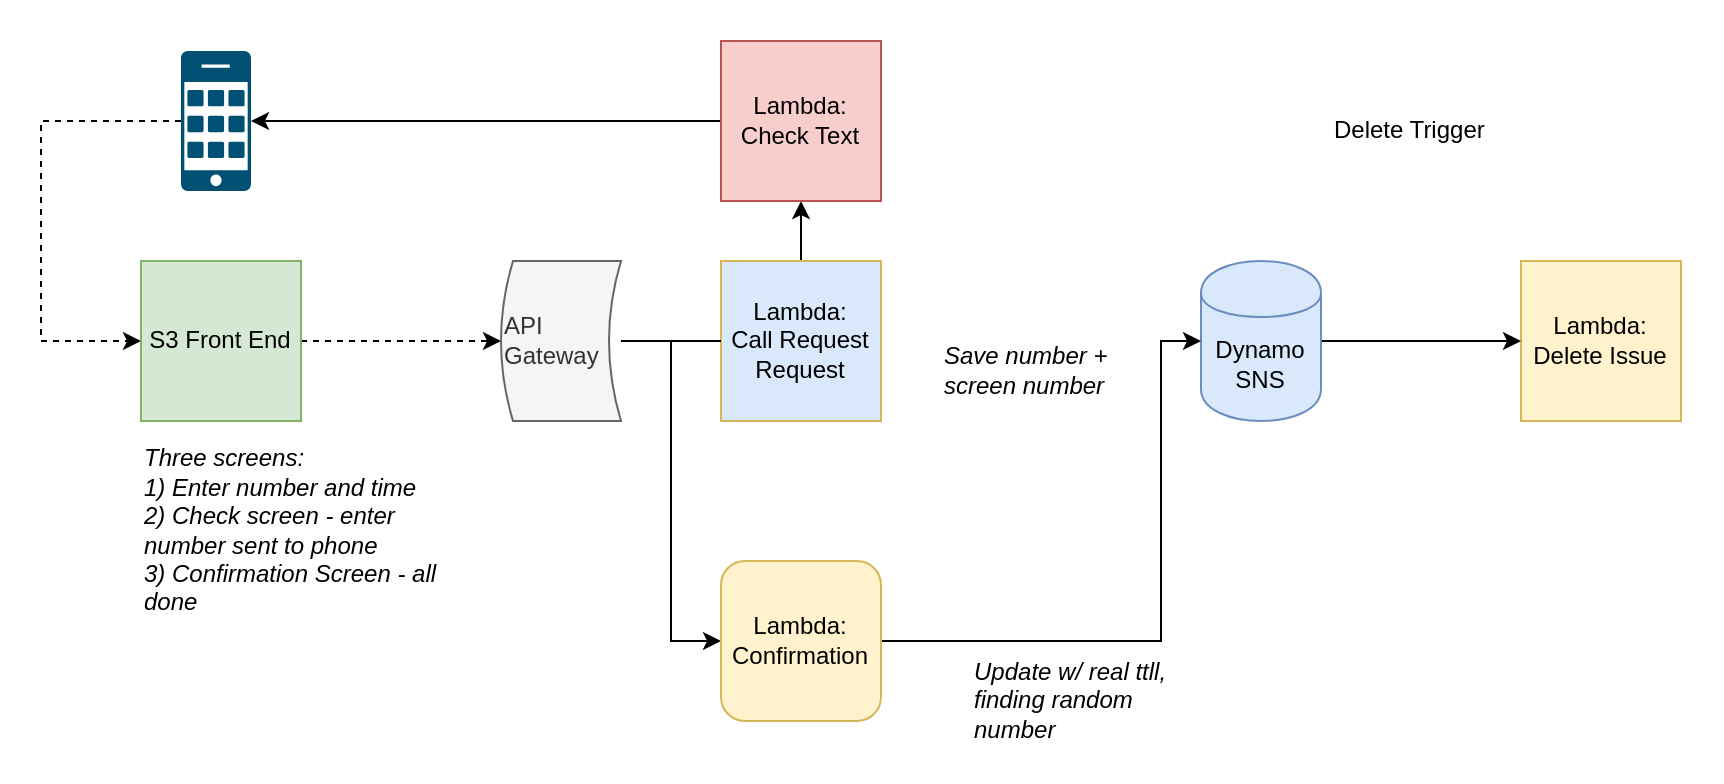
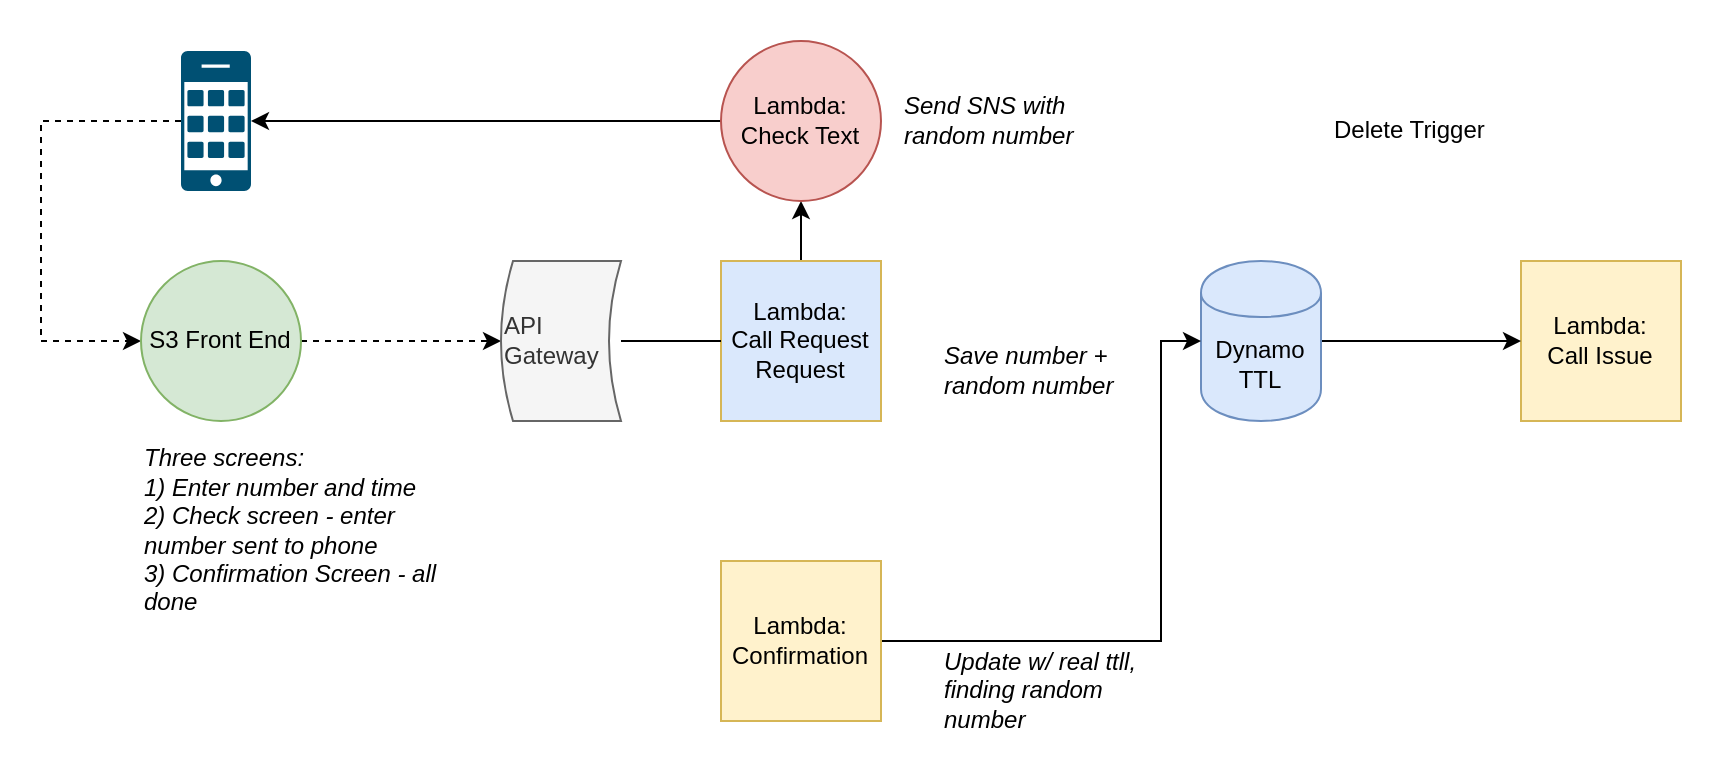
node "Lambda: Check Text": shape rectangle -> ellipse
node "Send SNS with random number": added
node "S3 Front End": shape rectangle -> ellipse
node "Lambda: Delete Issue": label "Lambda: Delete Issue" -> "Lambda: Call Issue"
node "Dynamo SNS": label "Dynamo SNS" -> "Dynamo TTL"
node "Save number + screen number": label "Save number + screen number" -> "Save number + random number"
edge "API Gateway" -> "Lambda: Confirmation": removed
node "Lambda: Confirmation": shape rounded rectangle -> rectangle
node "Update w/ real ttll, finding random number": moved (1081, 701) -> (1051, 691)
